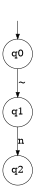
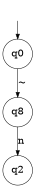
node "q1": label "q1" -> "q8"
